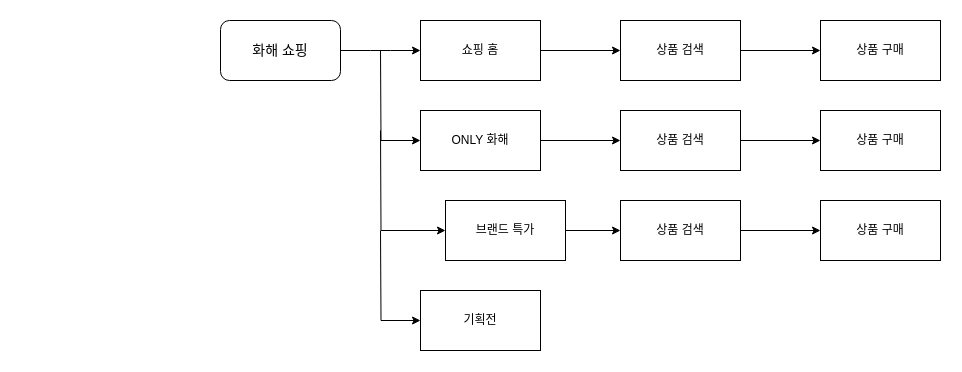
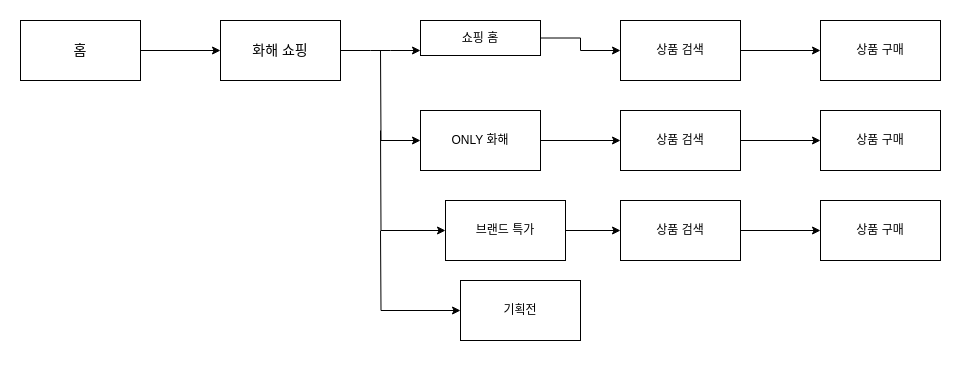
node "홈": added
edge "홈" -> "화해 쇼핑": added
node "화해 쇼핑": shape rounded rectangle -> rectangle
node "쇼핑 홈": size 120x60 -> 120x35
node "기획전": moved (481, 321) -> (521, 311)
